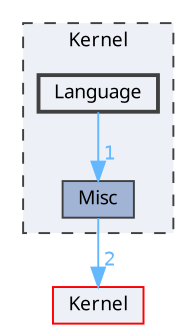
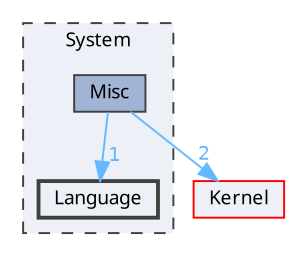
cluster "Kernel": label "Kernel" -> "System"
edge "Language" -> "Misc": reversed
